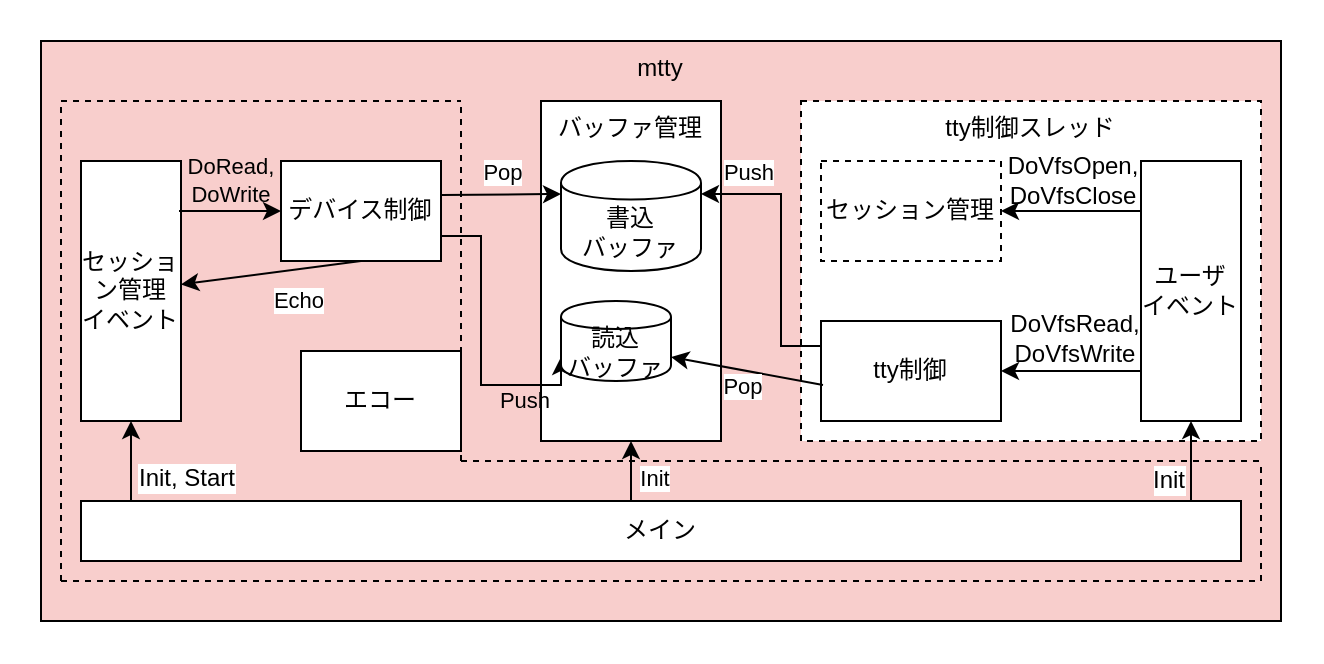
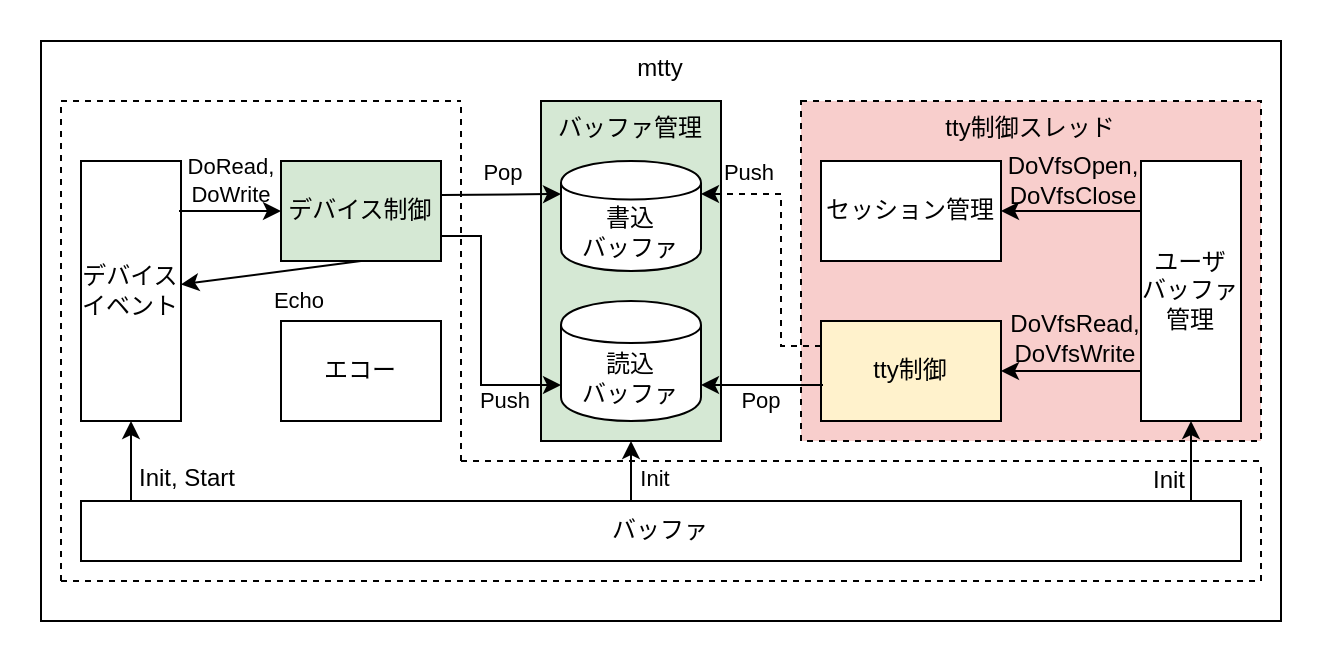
node "mtty": fillcolor #f8cecc -> #ffffff
node "バッファ管理": fillcolor #ffffff -> #d5e8d4
node "デバイス制御": fillcolor #ffffff -> #d5e8d4
node "セッション管理": style dashed -> solid
edge "tty制御" -> "書込 バッファ": style solid -> dashed
node "tty制御スレッド": fillcolor #ffffff -> #f8cecc
node "セッション管理 イベント": label "セッション管理 イベント" -> "デバイス イベント"
node "ユーザ イベント": label "ユーザ イベント" -> "ユーザ バッファ管理"
node "読込 バッファ": size 110x80 -> 140x120
node "tty制御": fillcolor #ffffff -> #fff2cc
node "エコー": moved (381, 401) -> (361, 371)
node "メイン": label "メイン" -> "バッファ"
